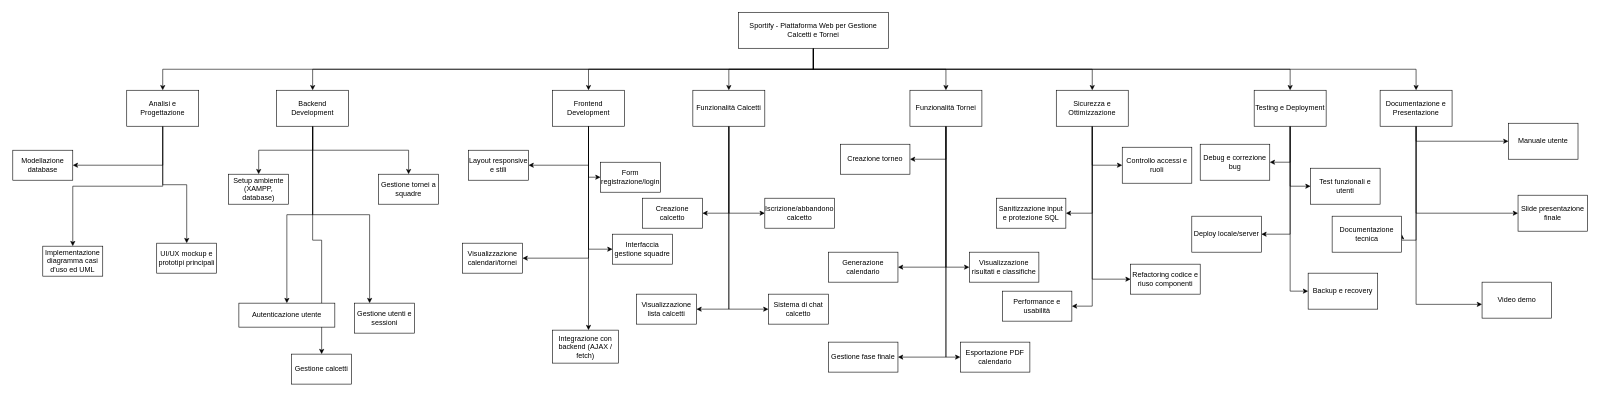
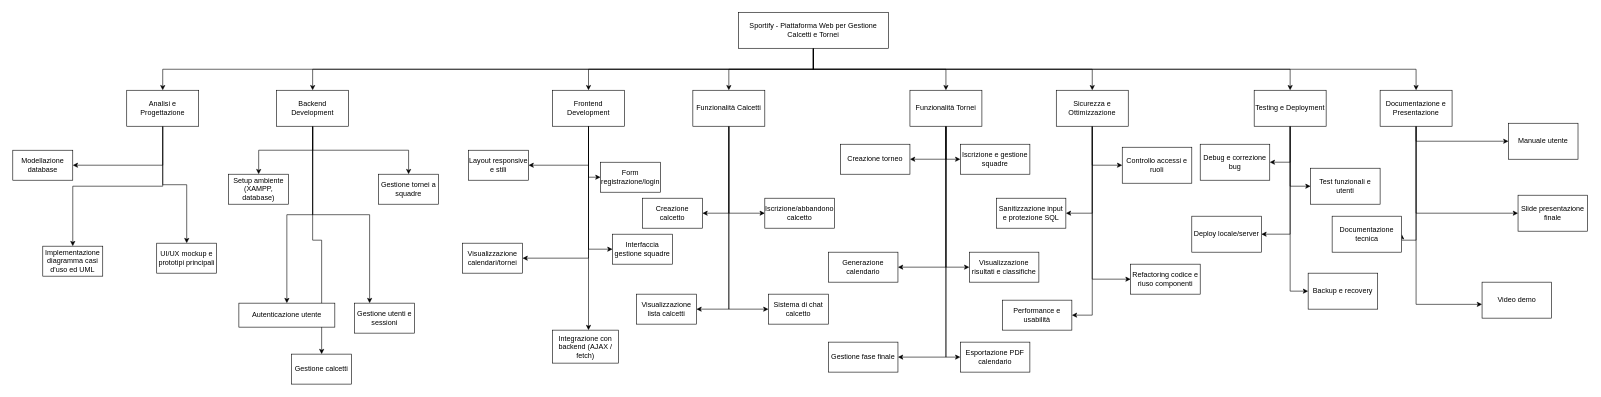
edge "Funzionalità Tornei" -> "Iscrizione e gestione squadre": added
node "Iscrizione e gestione squadre": added
node "Performance e usabilità": moved (1037, 306) -> (1037, 315)
